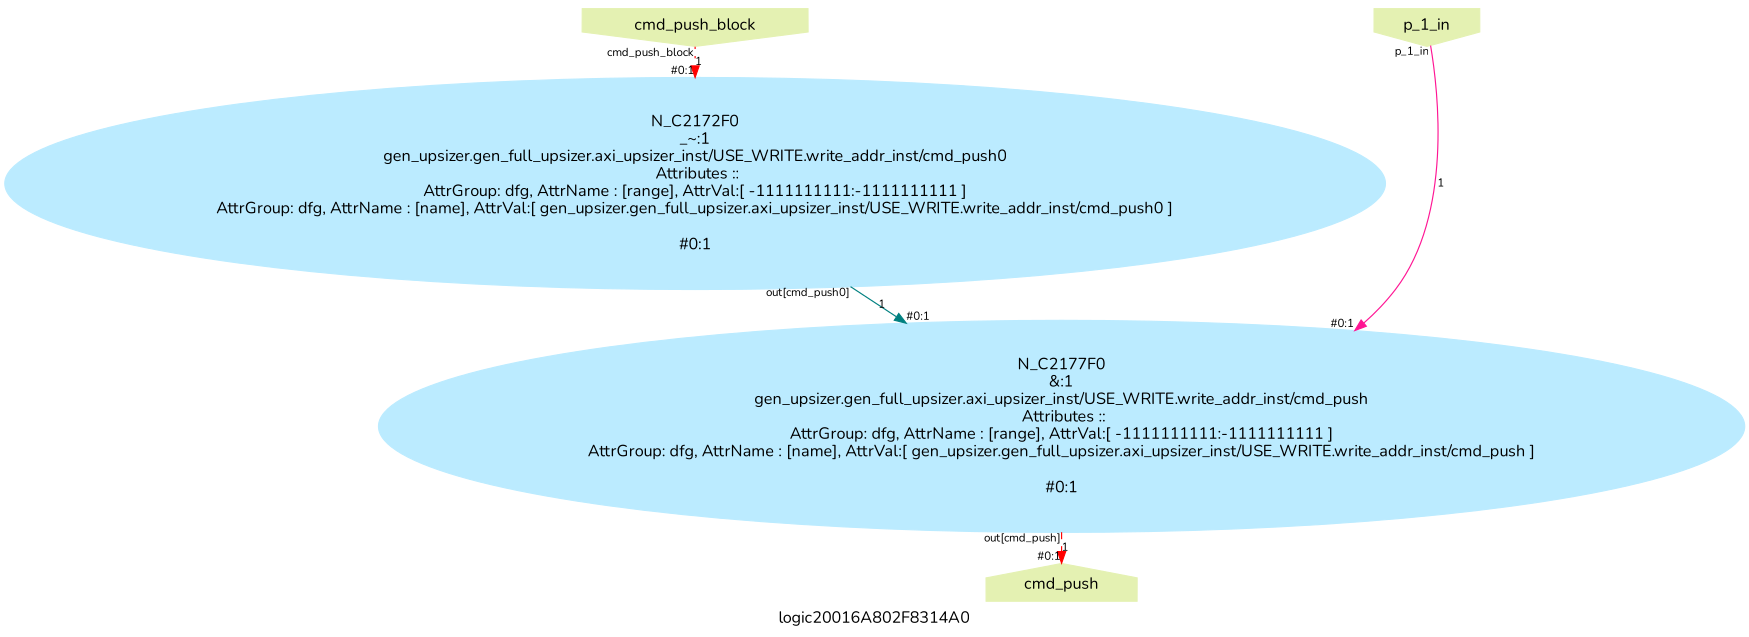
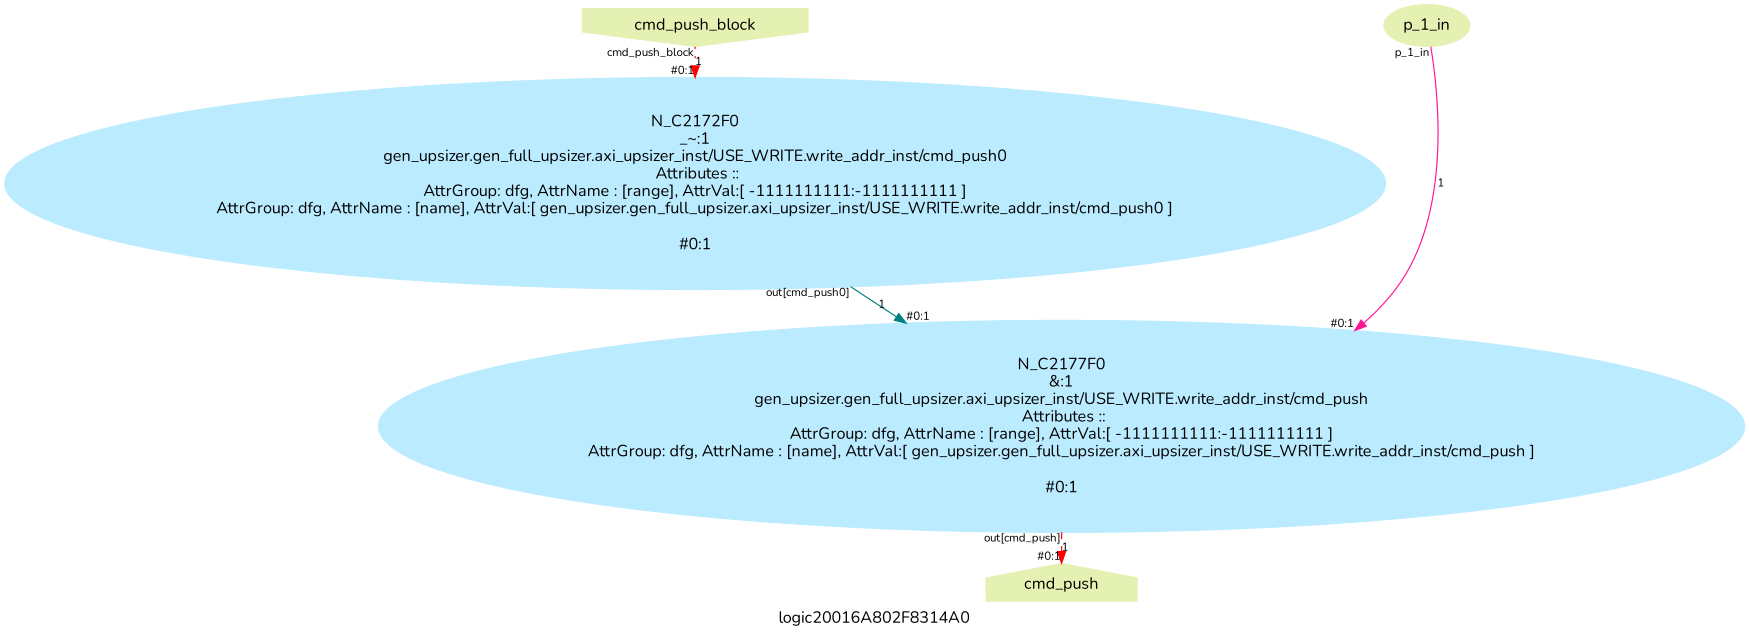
node "p_1_in": shape invhouse -> ellipse
